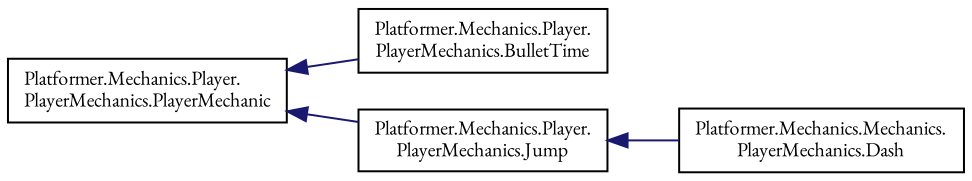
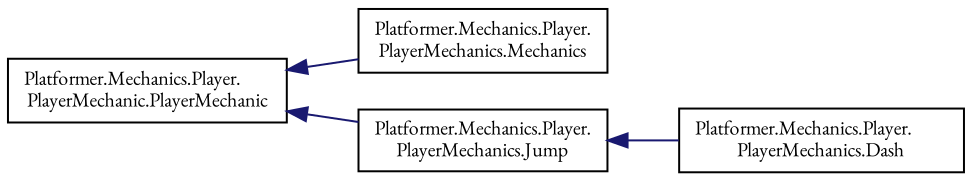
node "Platformer.Mechanics.Player. PlayerMechanics.BulletTime": label "Platformer.Mechanics.Player. PlayerMechanics.BulletTime" -> "Platformer.Mechanics.Player. PlayerMechanics.Mechanics"
node "Platformer.Mechanics.Player. PlayerMechanics.PlayerMechanic": label "Platformer.Mechanics.Player. PlayerMechanics.PlayerMechanic" -> "Platformer.Mechanics.Player. PlayerMechanic.PlayerMechanic"
node "Platformer.Mechanics.Mechanics. PlayerMechanics.Dash": label "Platformer.Mechanics.Mechanics. PlayerMechanics.Dash" -> "Platformer.Mechanics.Player. PlayerMechanics.Dash"
